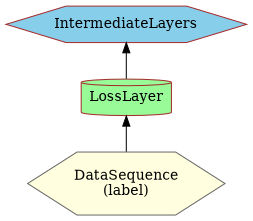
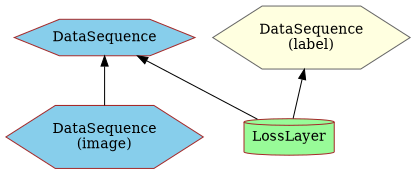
node "IntermediateLayers": label "IntermediateLayers" -> "DataSequence"
node "DataSequence (image)": added
edge "DataSequence (label)" -> "LossLayer": reversed
